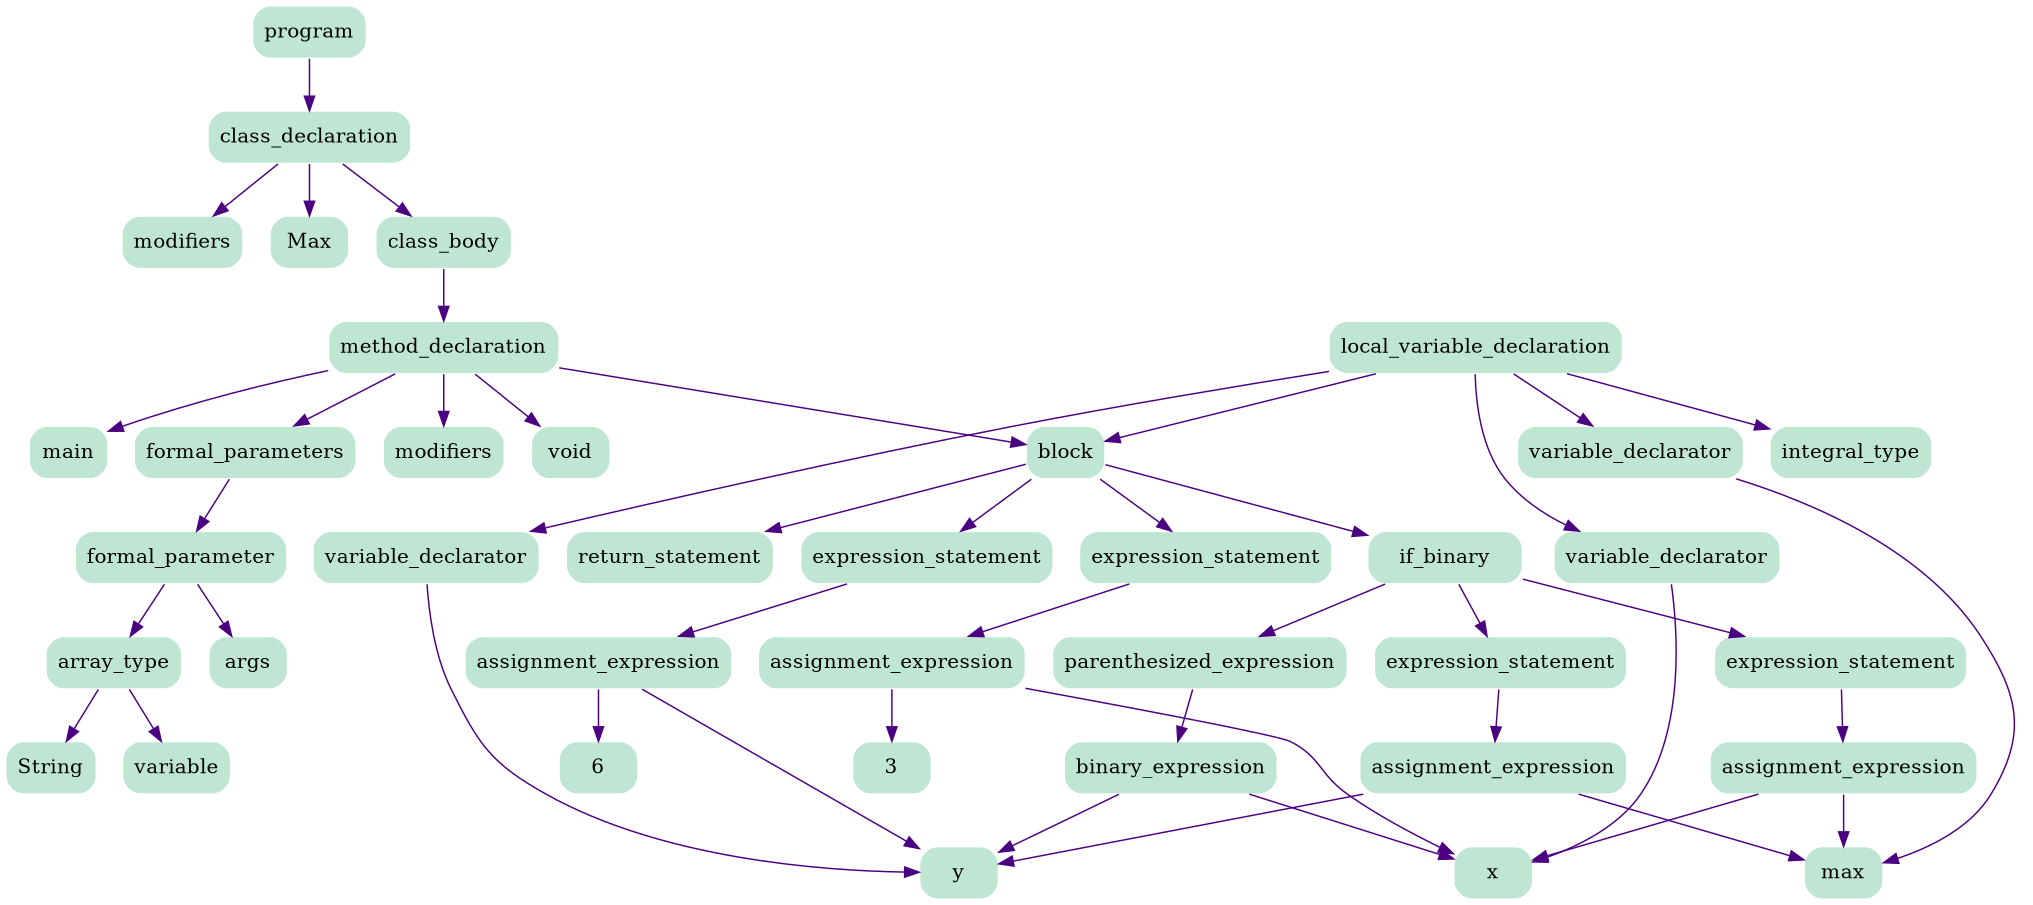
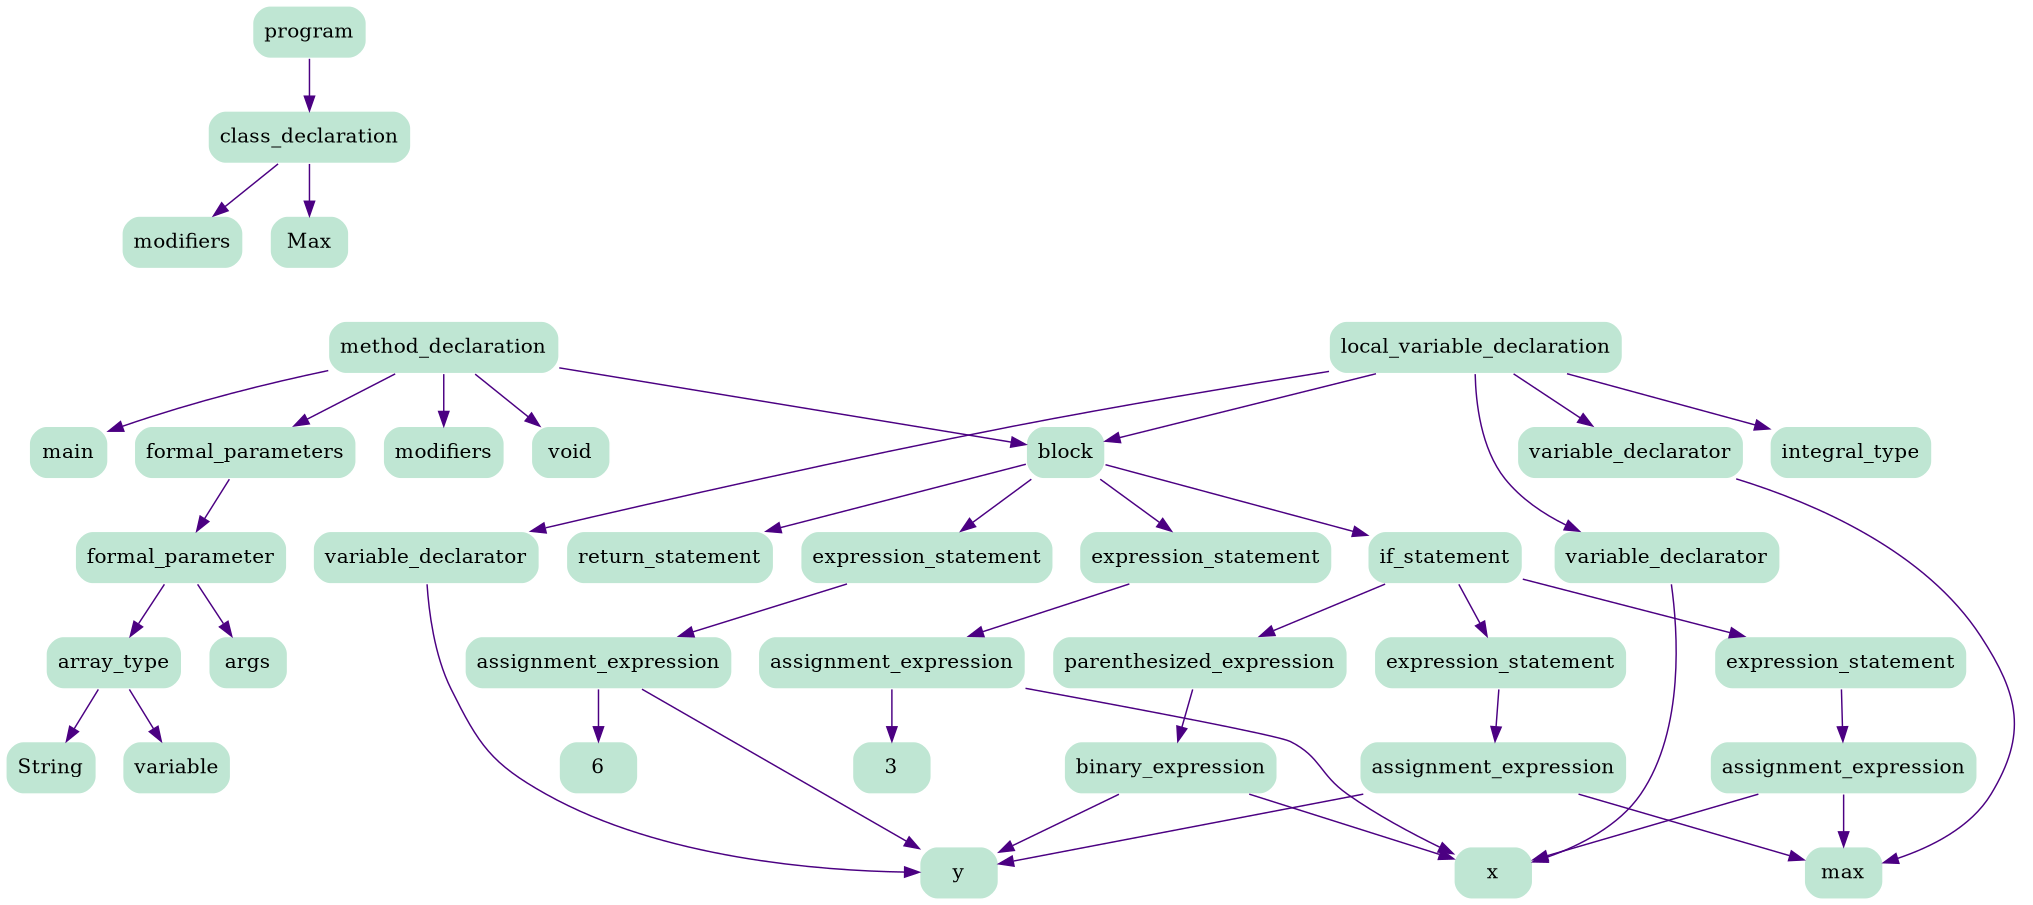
node "class_body": removed
node "if_binary": label "if_binary" -> "if_statement"
